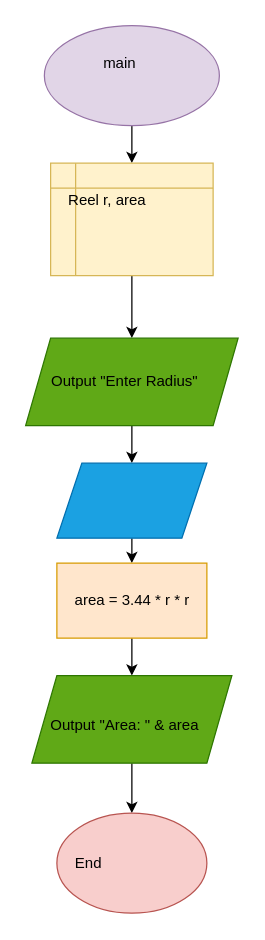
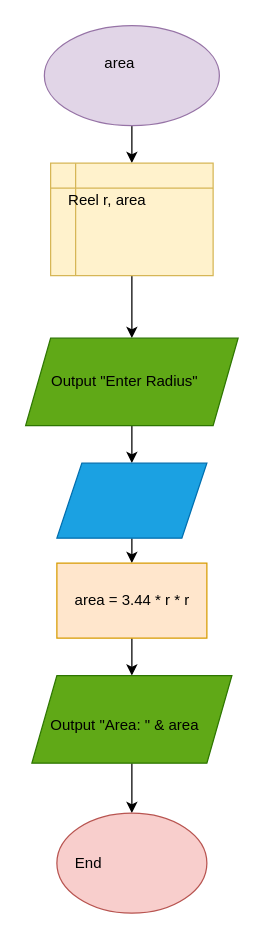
node "main": label "main" -> "area"
